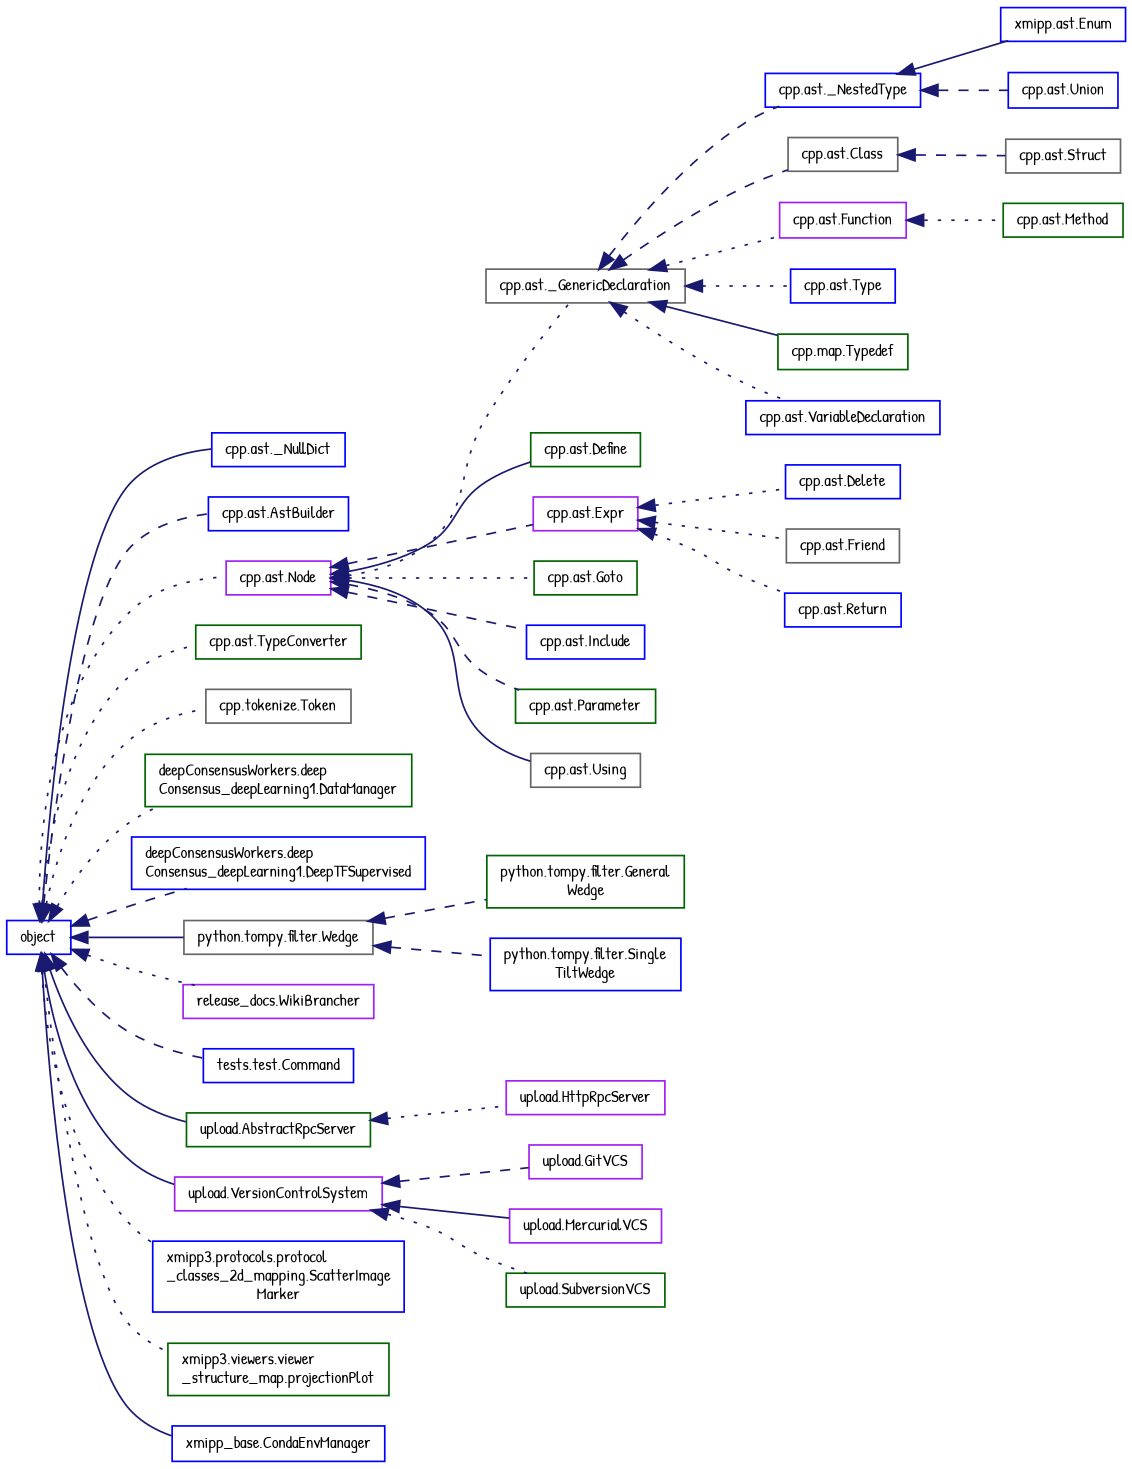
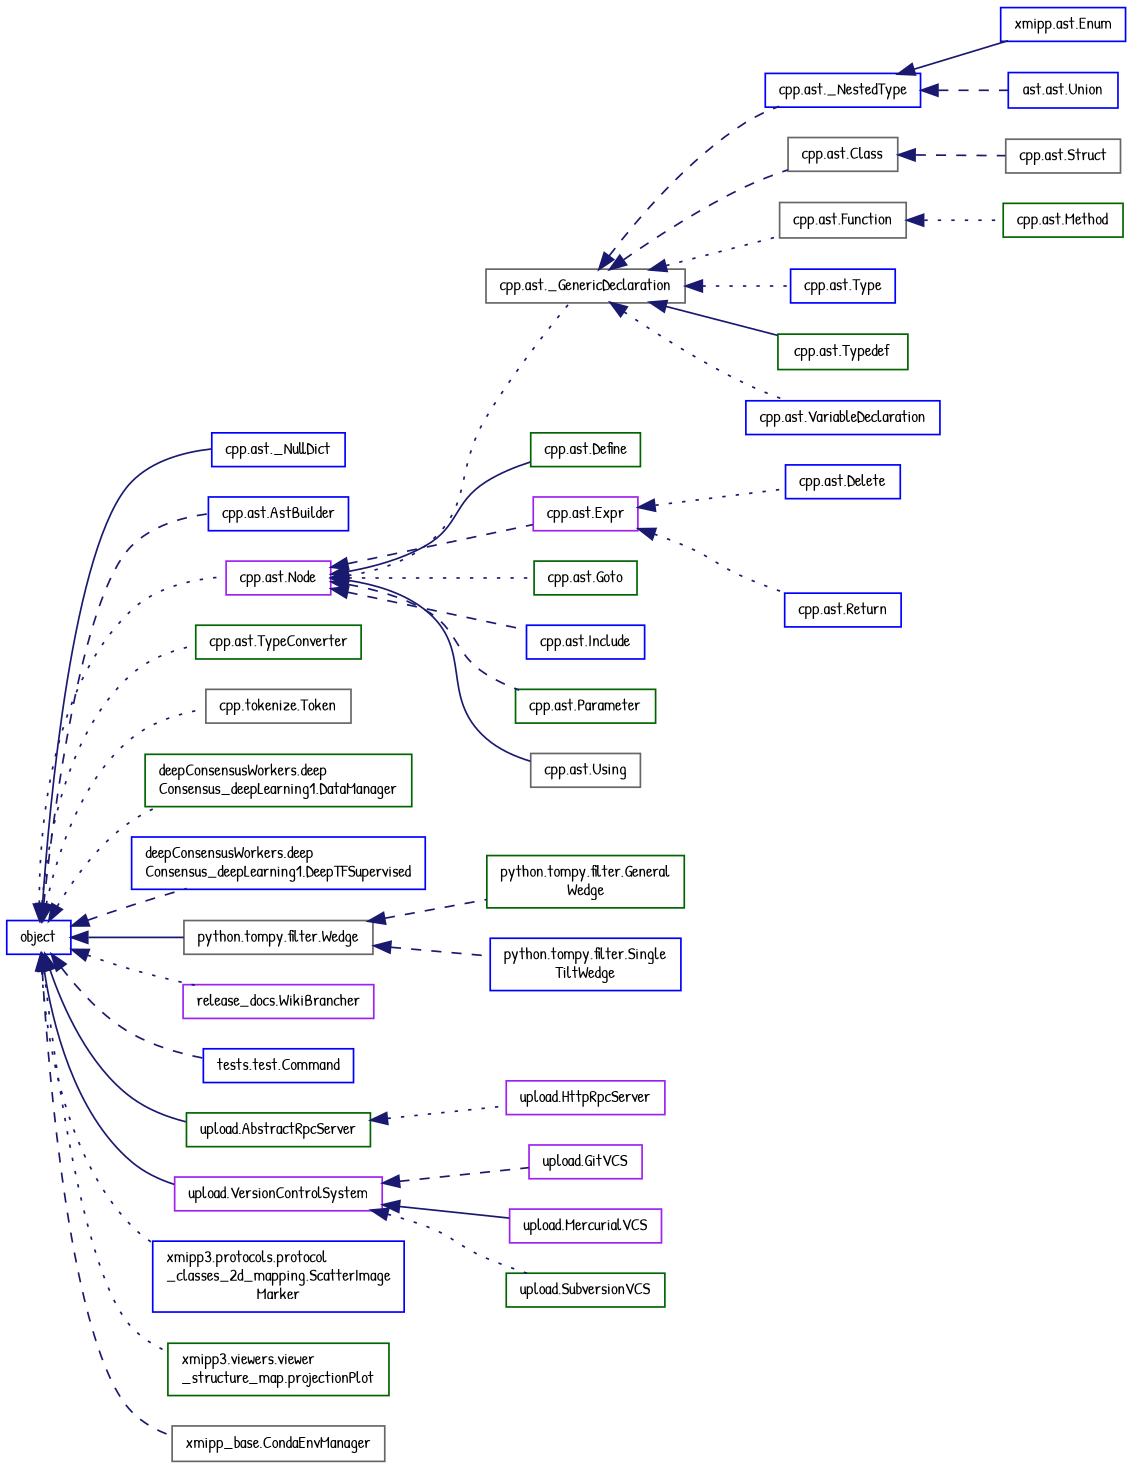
node "cpp.ast.Union": label "cpp.ast.Union" -> "ast.ast.Union"
node "cpp.ast.Function": color purple -> gray40
node "cpp.map.Typedef": label "cpp.map.Typedef" -> "cpp.ast.Typedef"
node "cpp.ast.Friend": removed
edge "xmipp_base.CondaEnvManager" -> "object": style solid -> dashed
node "xmipp_base.CondaEnvManager": color blue -> gray40
